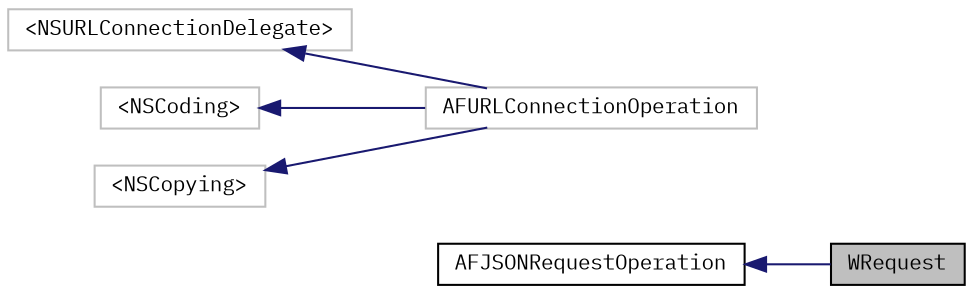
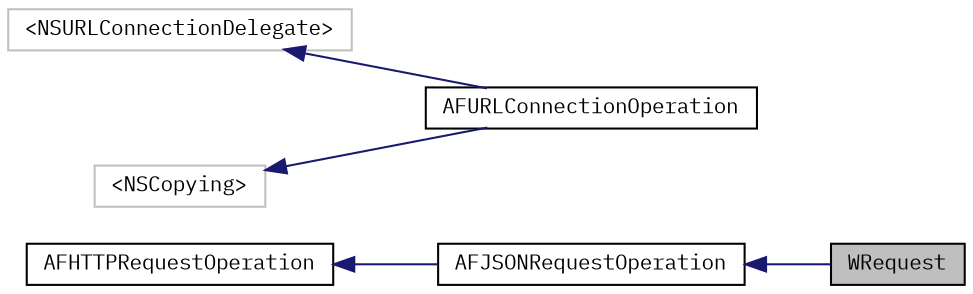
node "<NSCoding>": removed
node "AFURLConnectionOperation": color grey75 -> black
node "AFHTTPRequestOperation": added
